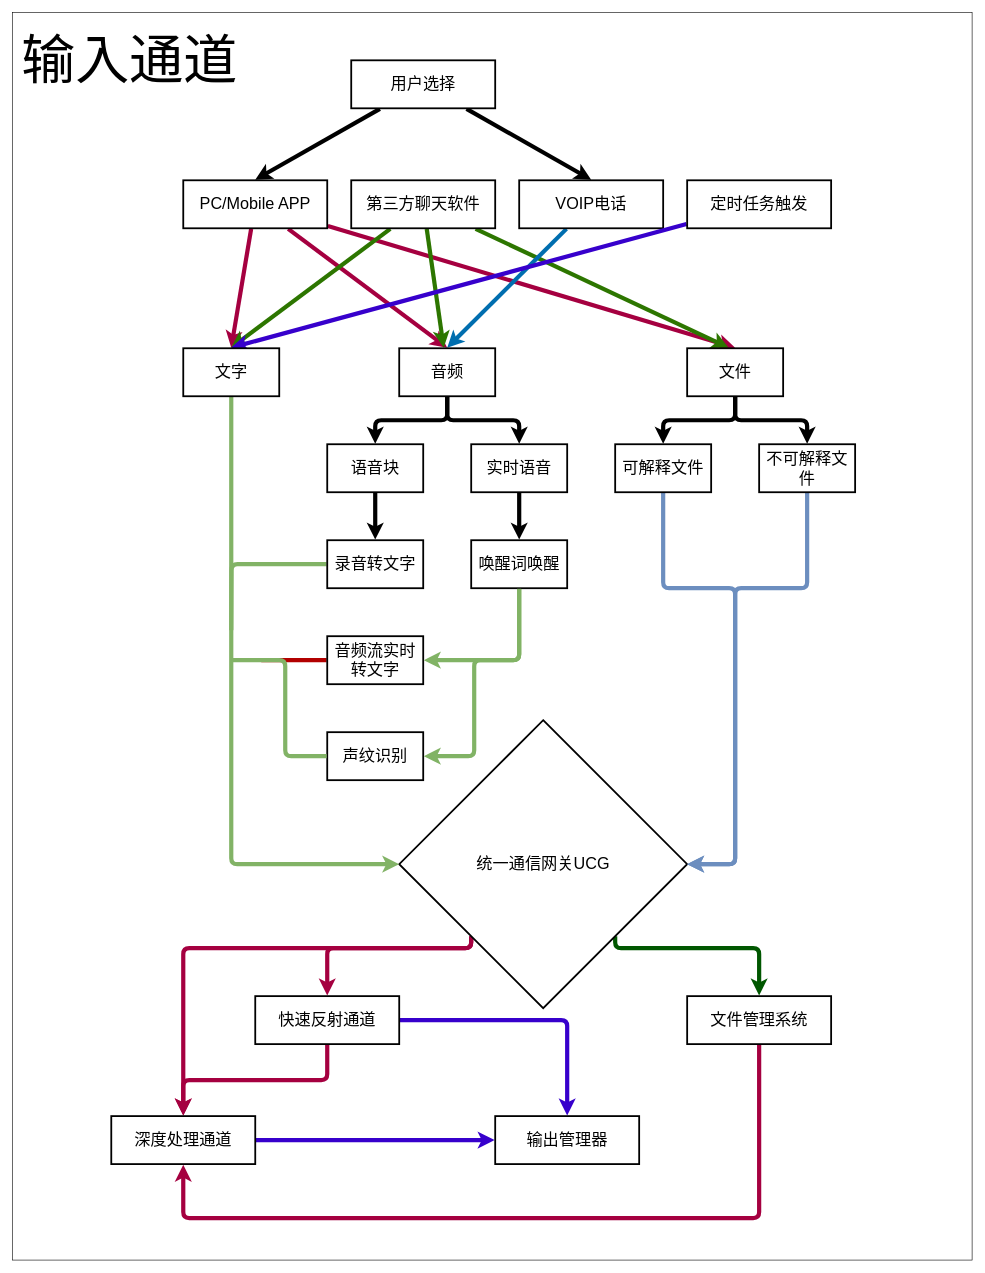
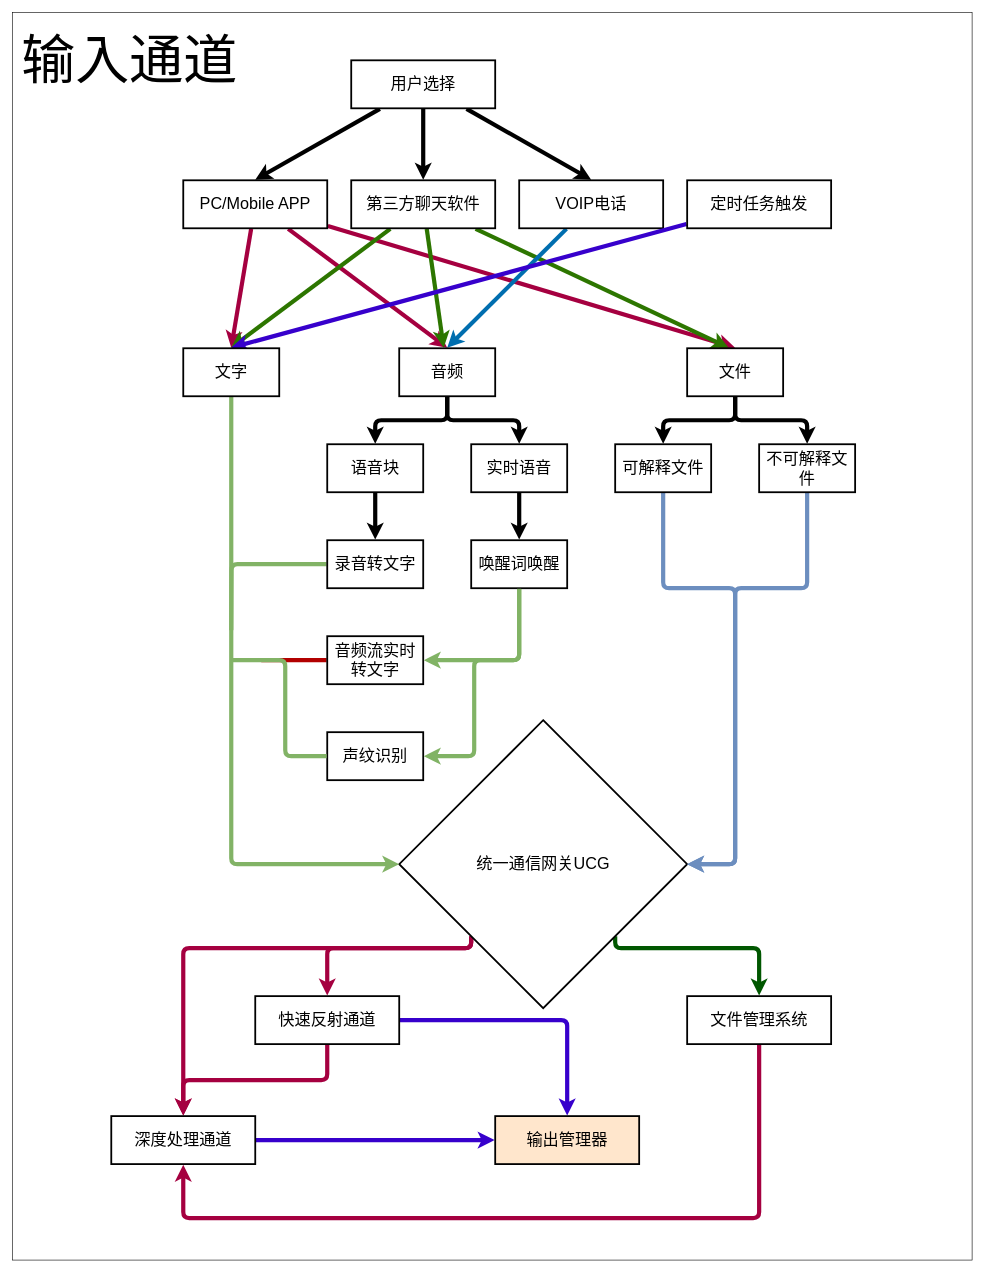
edge "用户选择" -> "第三方聊天软件": added
node "输出管理器": fillcolor #ffffff -> #ffe6cc
